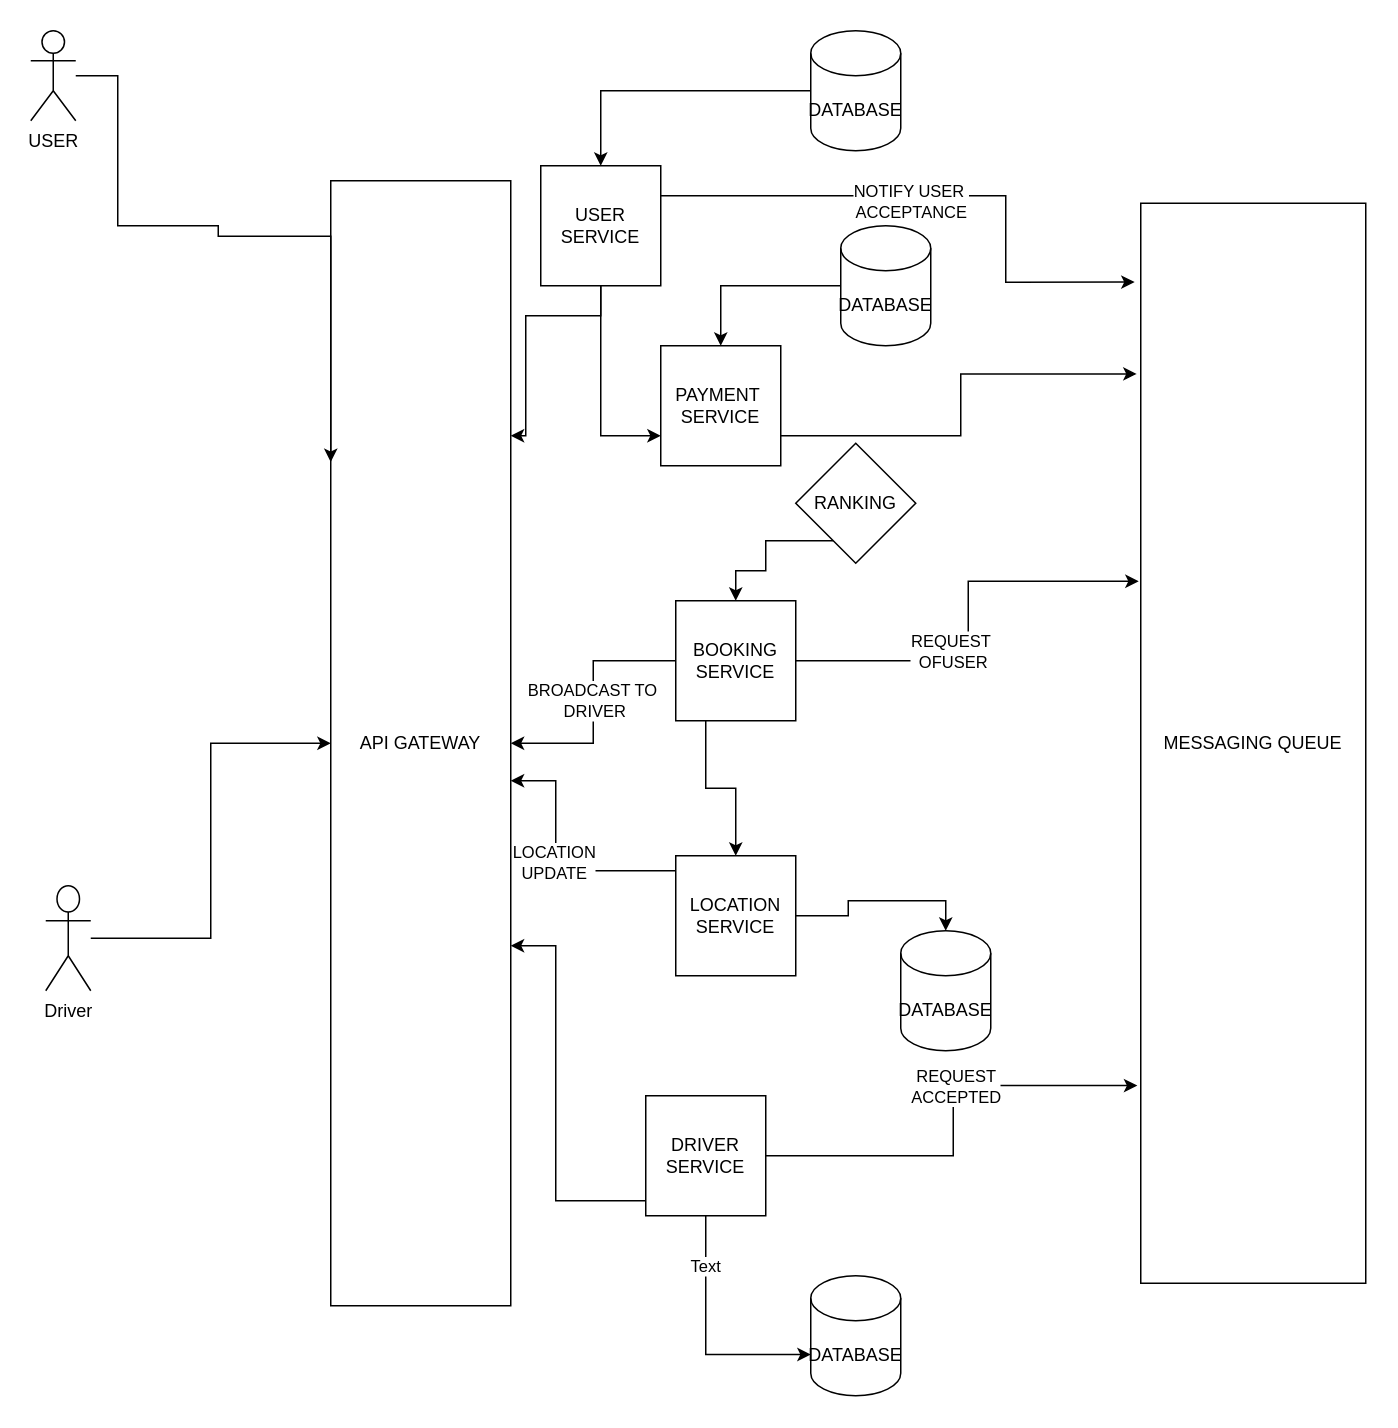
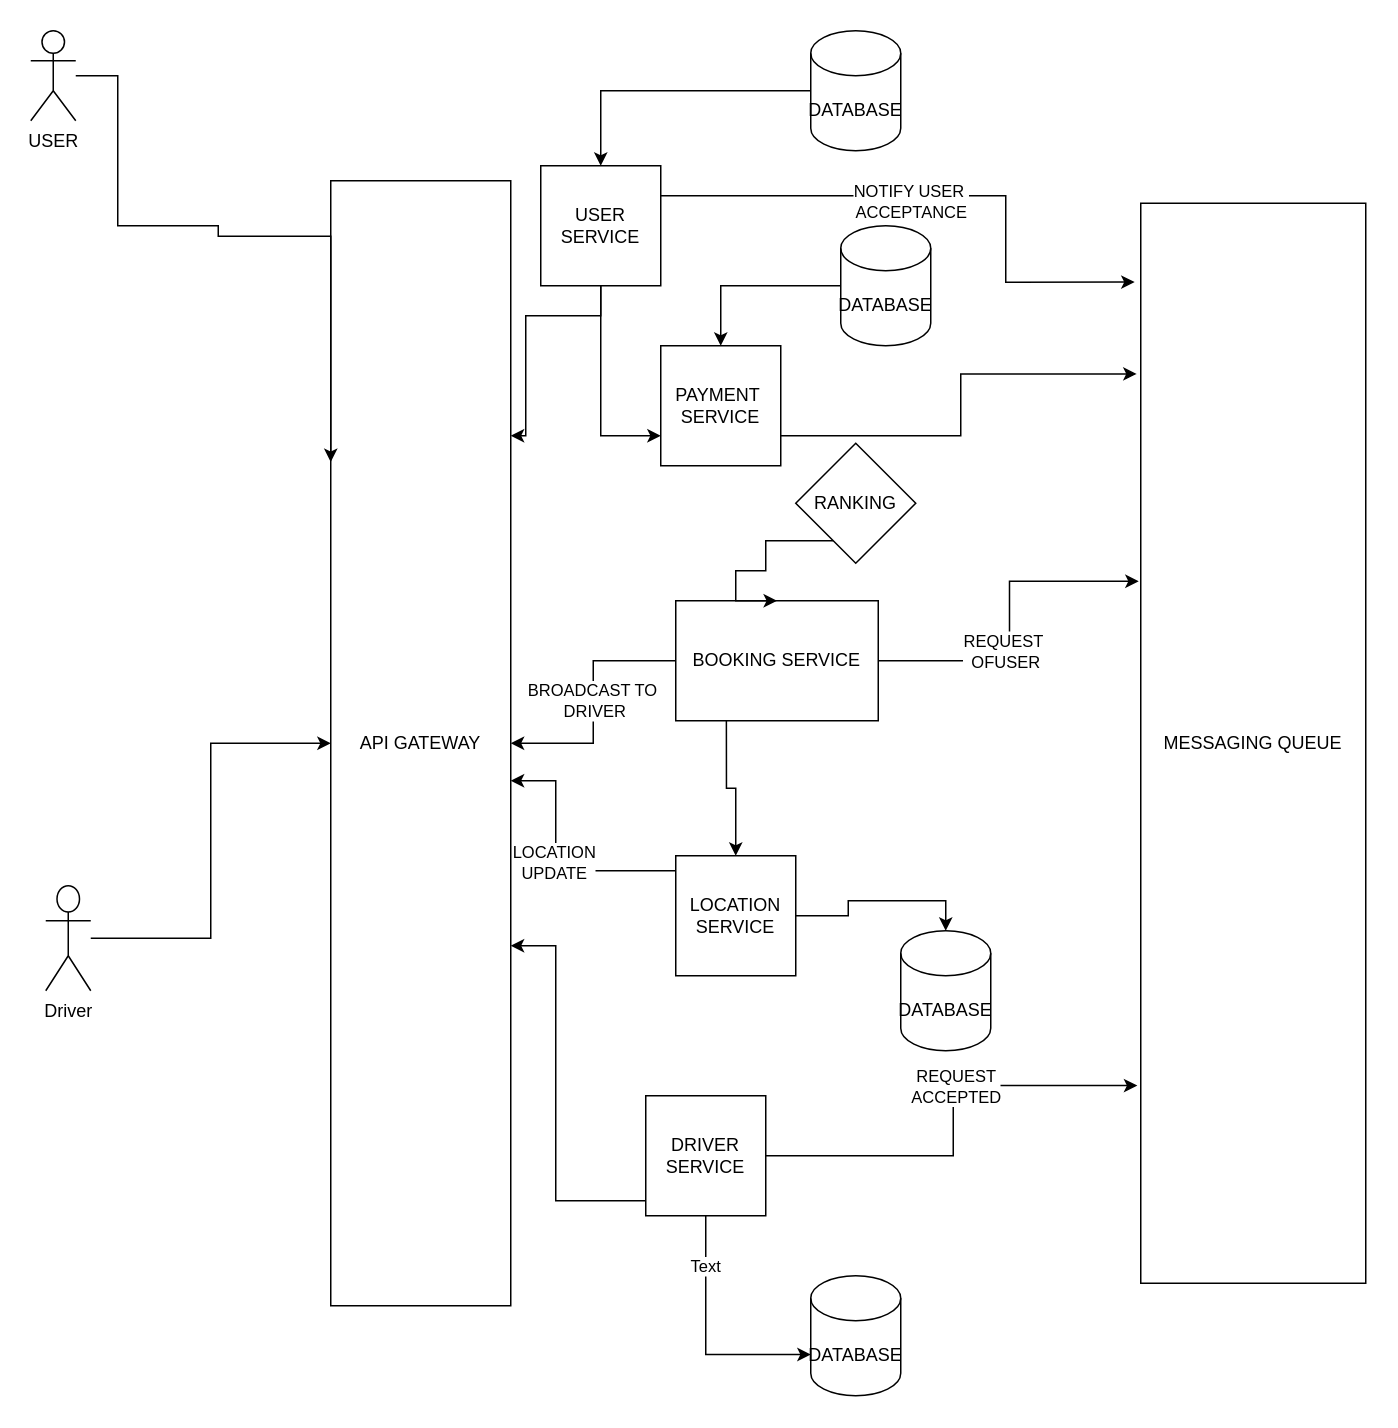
node "BOOKING SERVICE": size 120x120 -> 203x120
